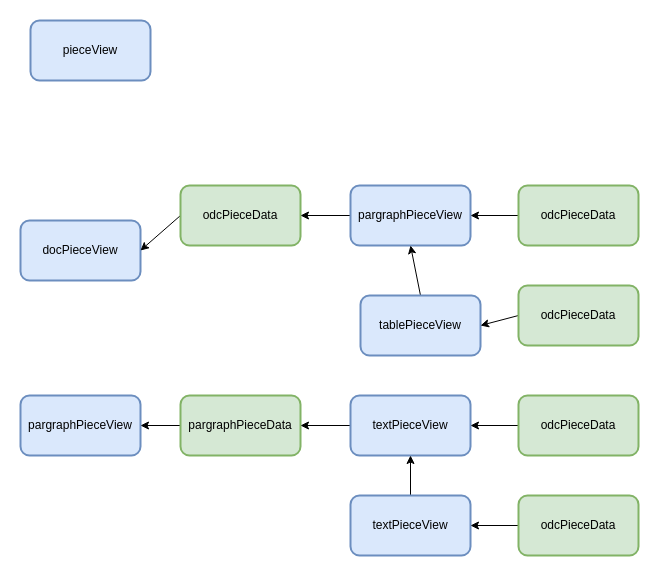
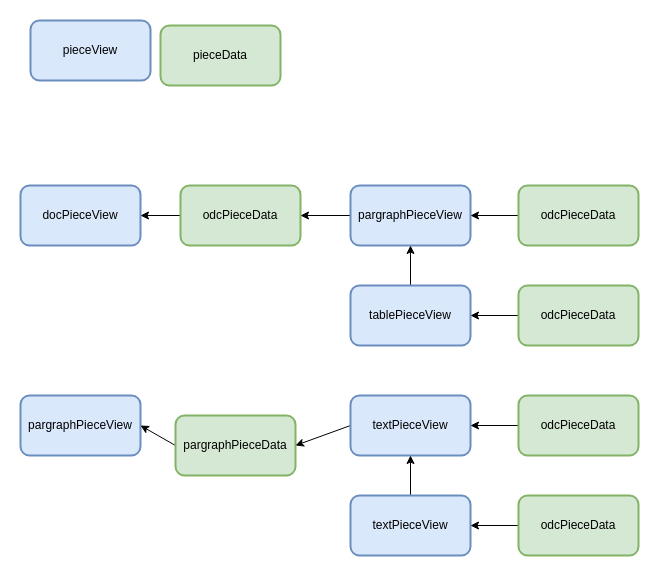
node "pieceData": added
node "docPieceView": moved (81, 251) -> (81, 216)
node "tablePieceView": moved (421, 326) -> (411, 316)
node "pargraphPieceData": moved (241, 426) -> (236, 446)
